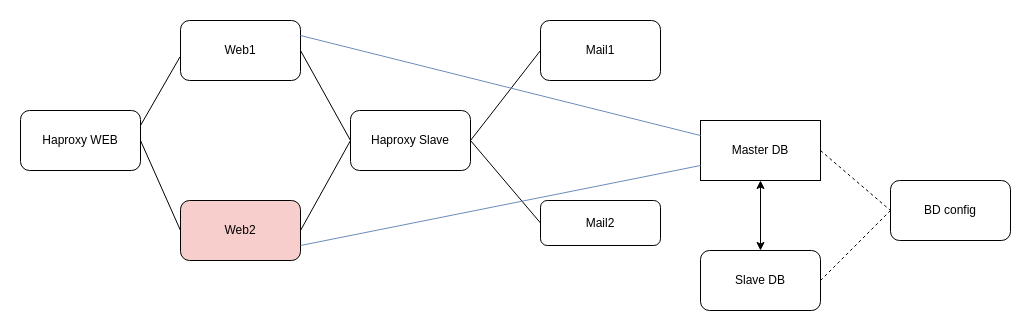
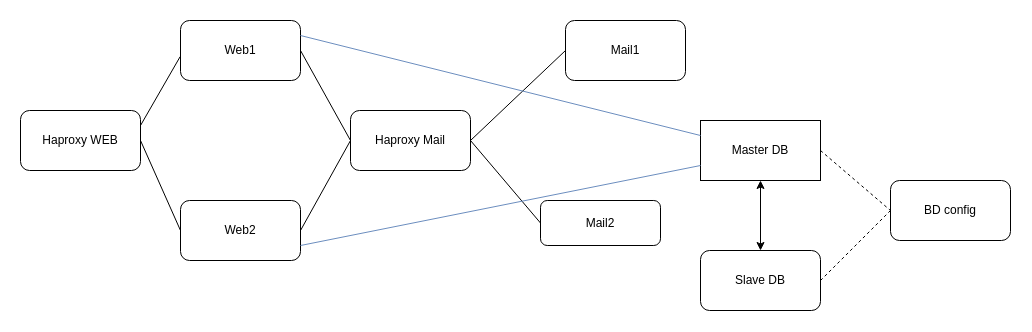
node "Mail1": moved (601, 51) -> (626, 51)
node "Haproxy Slave": label "Haproxy Slave" -> "Haproxy Mail"
node "Web2": fillcolor #f8cecc -> #ffffff
